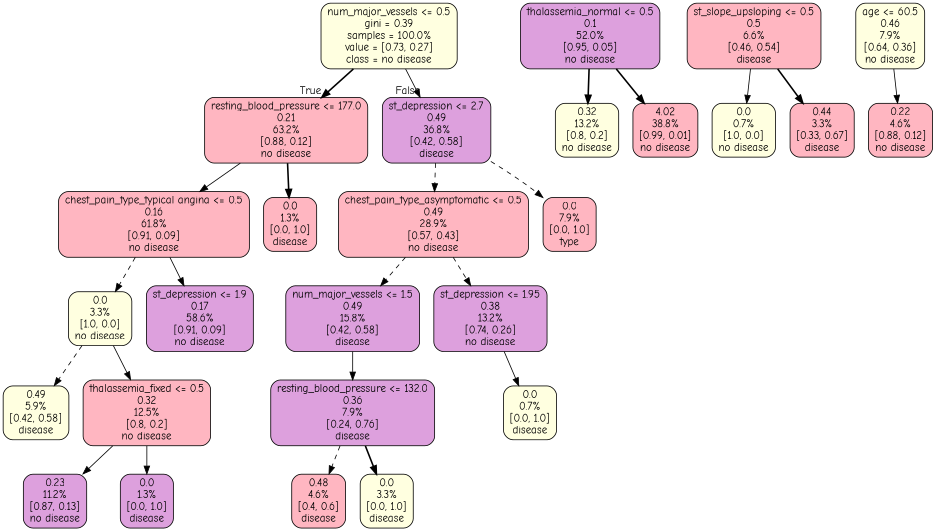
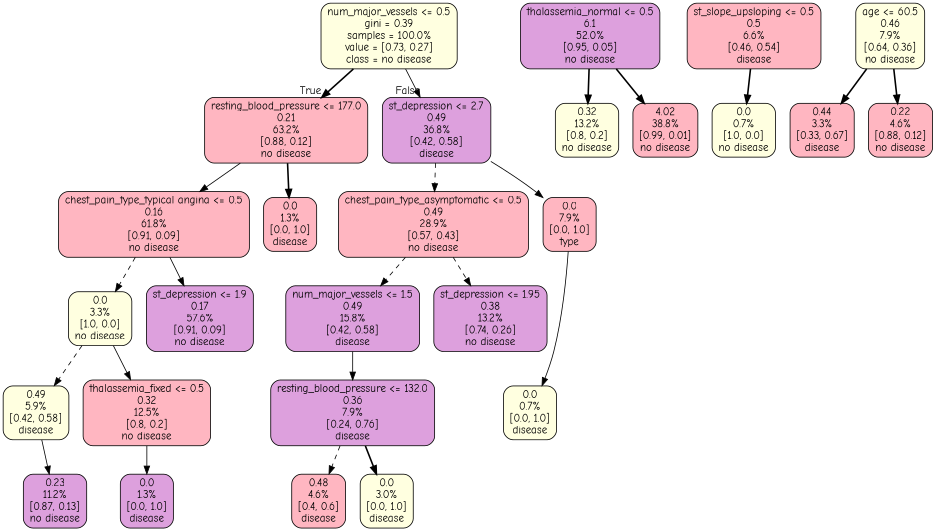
node "thalassemia_normal <= 0.5 0.1 52.0% [0.95, 0.05] no disease": label "thalassemia_normal <= 0.5 0.1 52.0% [0.95, 0.05] no disease" -> "thalassemia_normal <= 0.5 6.1 52.0% [0.95, 0.05] no disease"
edge "st_slope_upsloping <= 0.5 0.5 6.6% [0.46, 0.54] disease" -> "0.0 0.7% [1.0, 0.0] no disease": style solid -> bold
edge "age <= 60.5 0.46 7.9% [0.64, 0.36] no disease" -> "0.22 4.6% [0.88, 0.12] no disease": style solid -> bold
edge "st_slope_upsloping <= 0.5 0.5 6.6% [0.46, 0.54] disease" -> "0.44 3.3% [0.33, 0.67] disease": now "age <= 60.5 0.46 7.9% [0.64, 0.36] no disease" -> "0.44 3.3% [0.33, 0.67] disease"
edge "st_depression <= 2.7 0.49 36.8% [0.42, 0.58] disease" -> "0.0 7.9% [0.0, 1.0] type": style dashed -> solid
node "st_depression <= 1.9 0.17 58.6% [0.91, 0.09] no disease": label "st_depression <= 1.9 0.17 58.6% [0.91, 0.09] no disease" -> "st_depression <= 1.9 0.17 57.6% [0.91, 0.09] no disease"
edge "st_depression <= 1.95 0.38 13.2% [0.74, 0.26] no disease" -> "0.0 0.7% [0.0, 1.0] disease": now "0.0 7.9% [0.0, 1.0] type" -> "0.0 0.7% [0.0, 1.0] disease"
edge "thalassemia_fixed <= 0.5 0.32 12.5% [0.8, 0.2] no disease" -> "0.23 11.2% [0.87, 0.13] no disease": now "0.49 5.9% [0.42, 0.58] disease" -> "0.23 11.2% [0.87, 0.13] no disease"
node "0.0 3.3% [0.0, 1.0] disease": label "0.0 3.3% [0.0, 1.0] disease" -> "0.0 3.0% [0.0, 1.0] disease"
